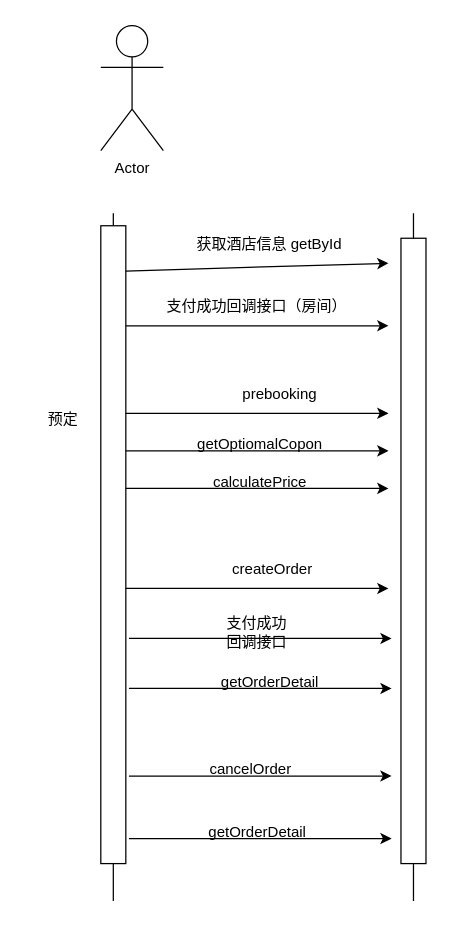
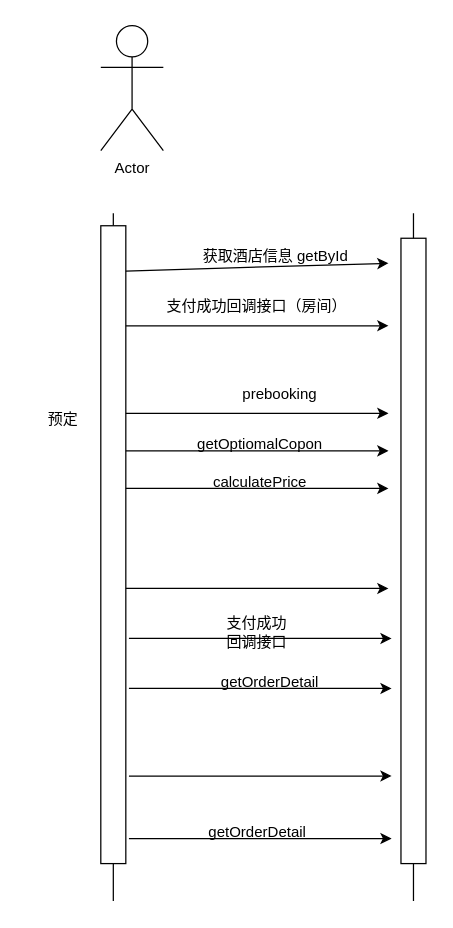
node "获取酒店信息 getById": moved (269, 244) -> (276, 257)
node "createOrder": removed
node "cancelOrder": removed
